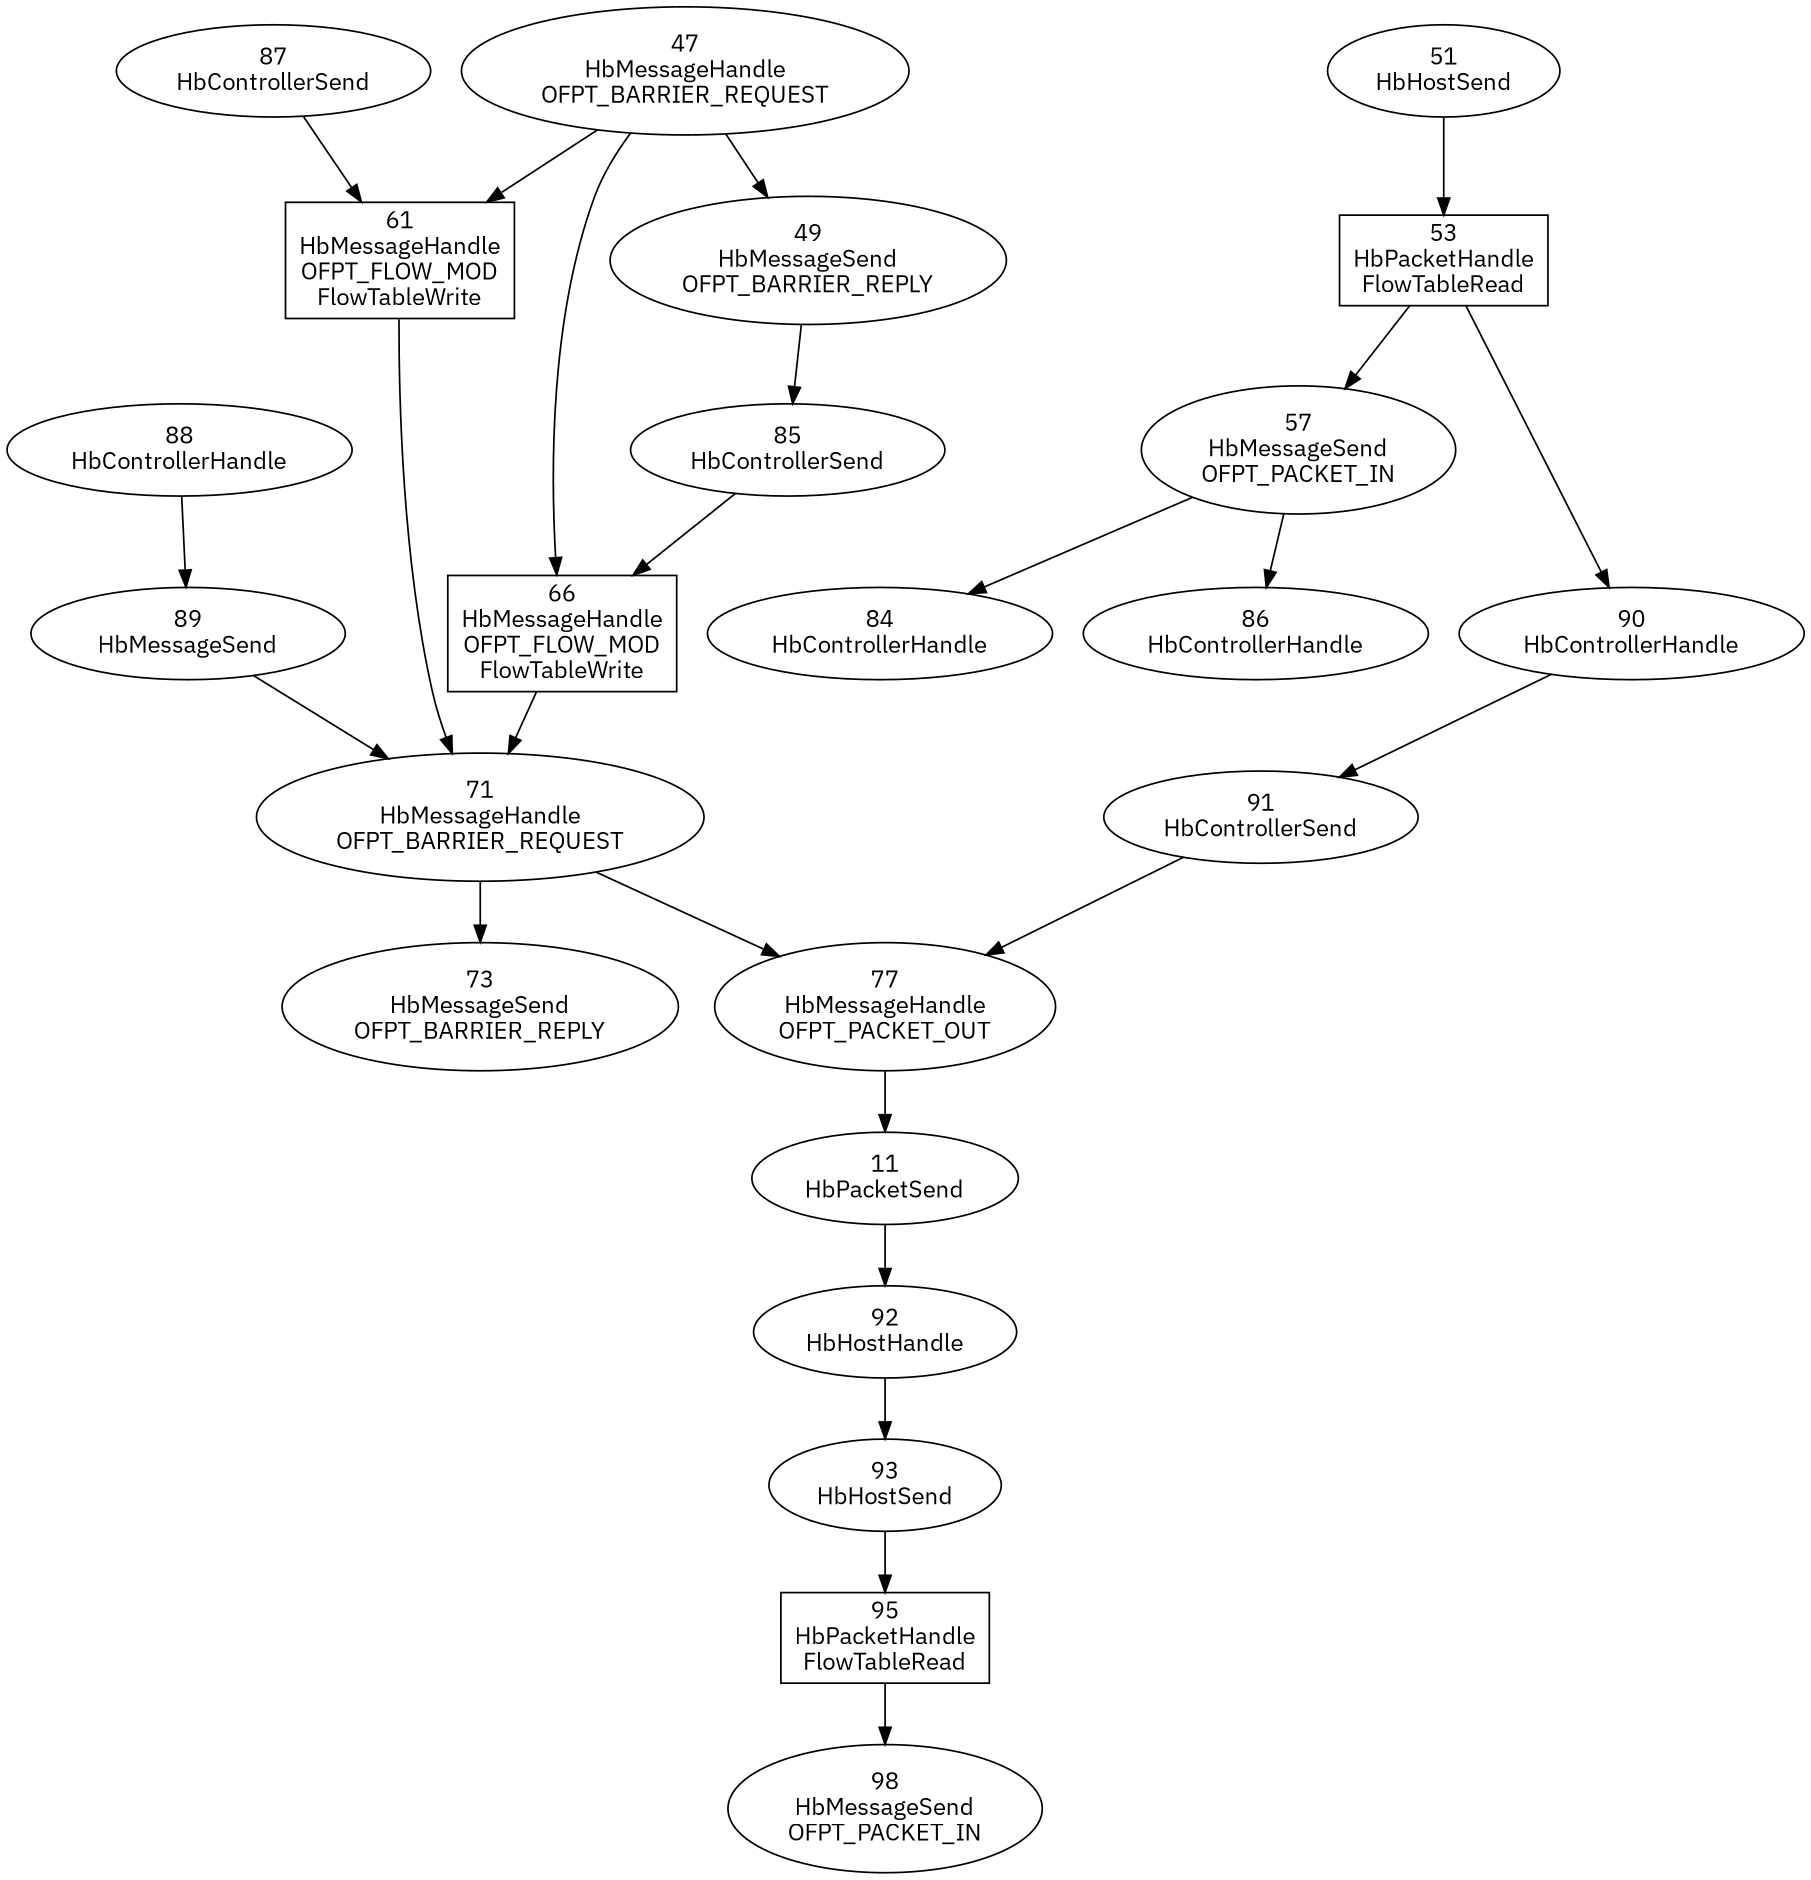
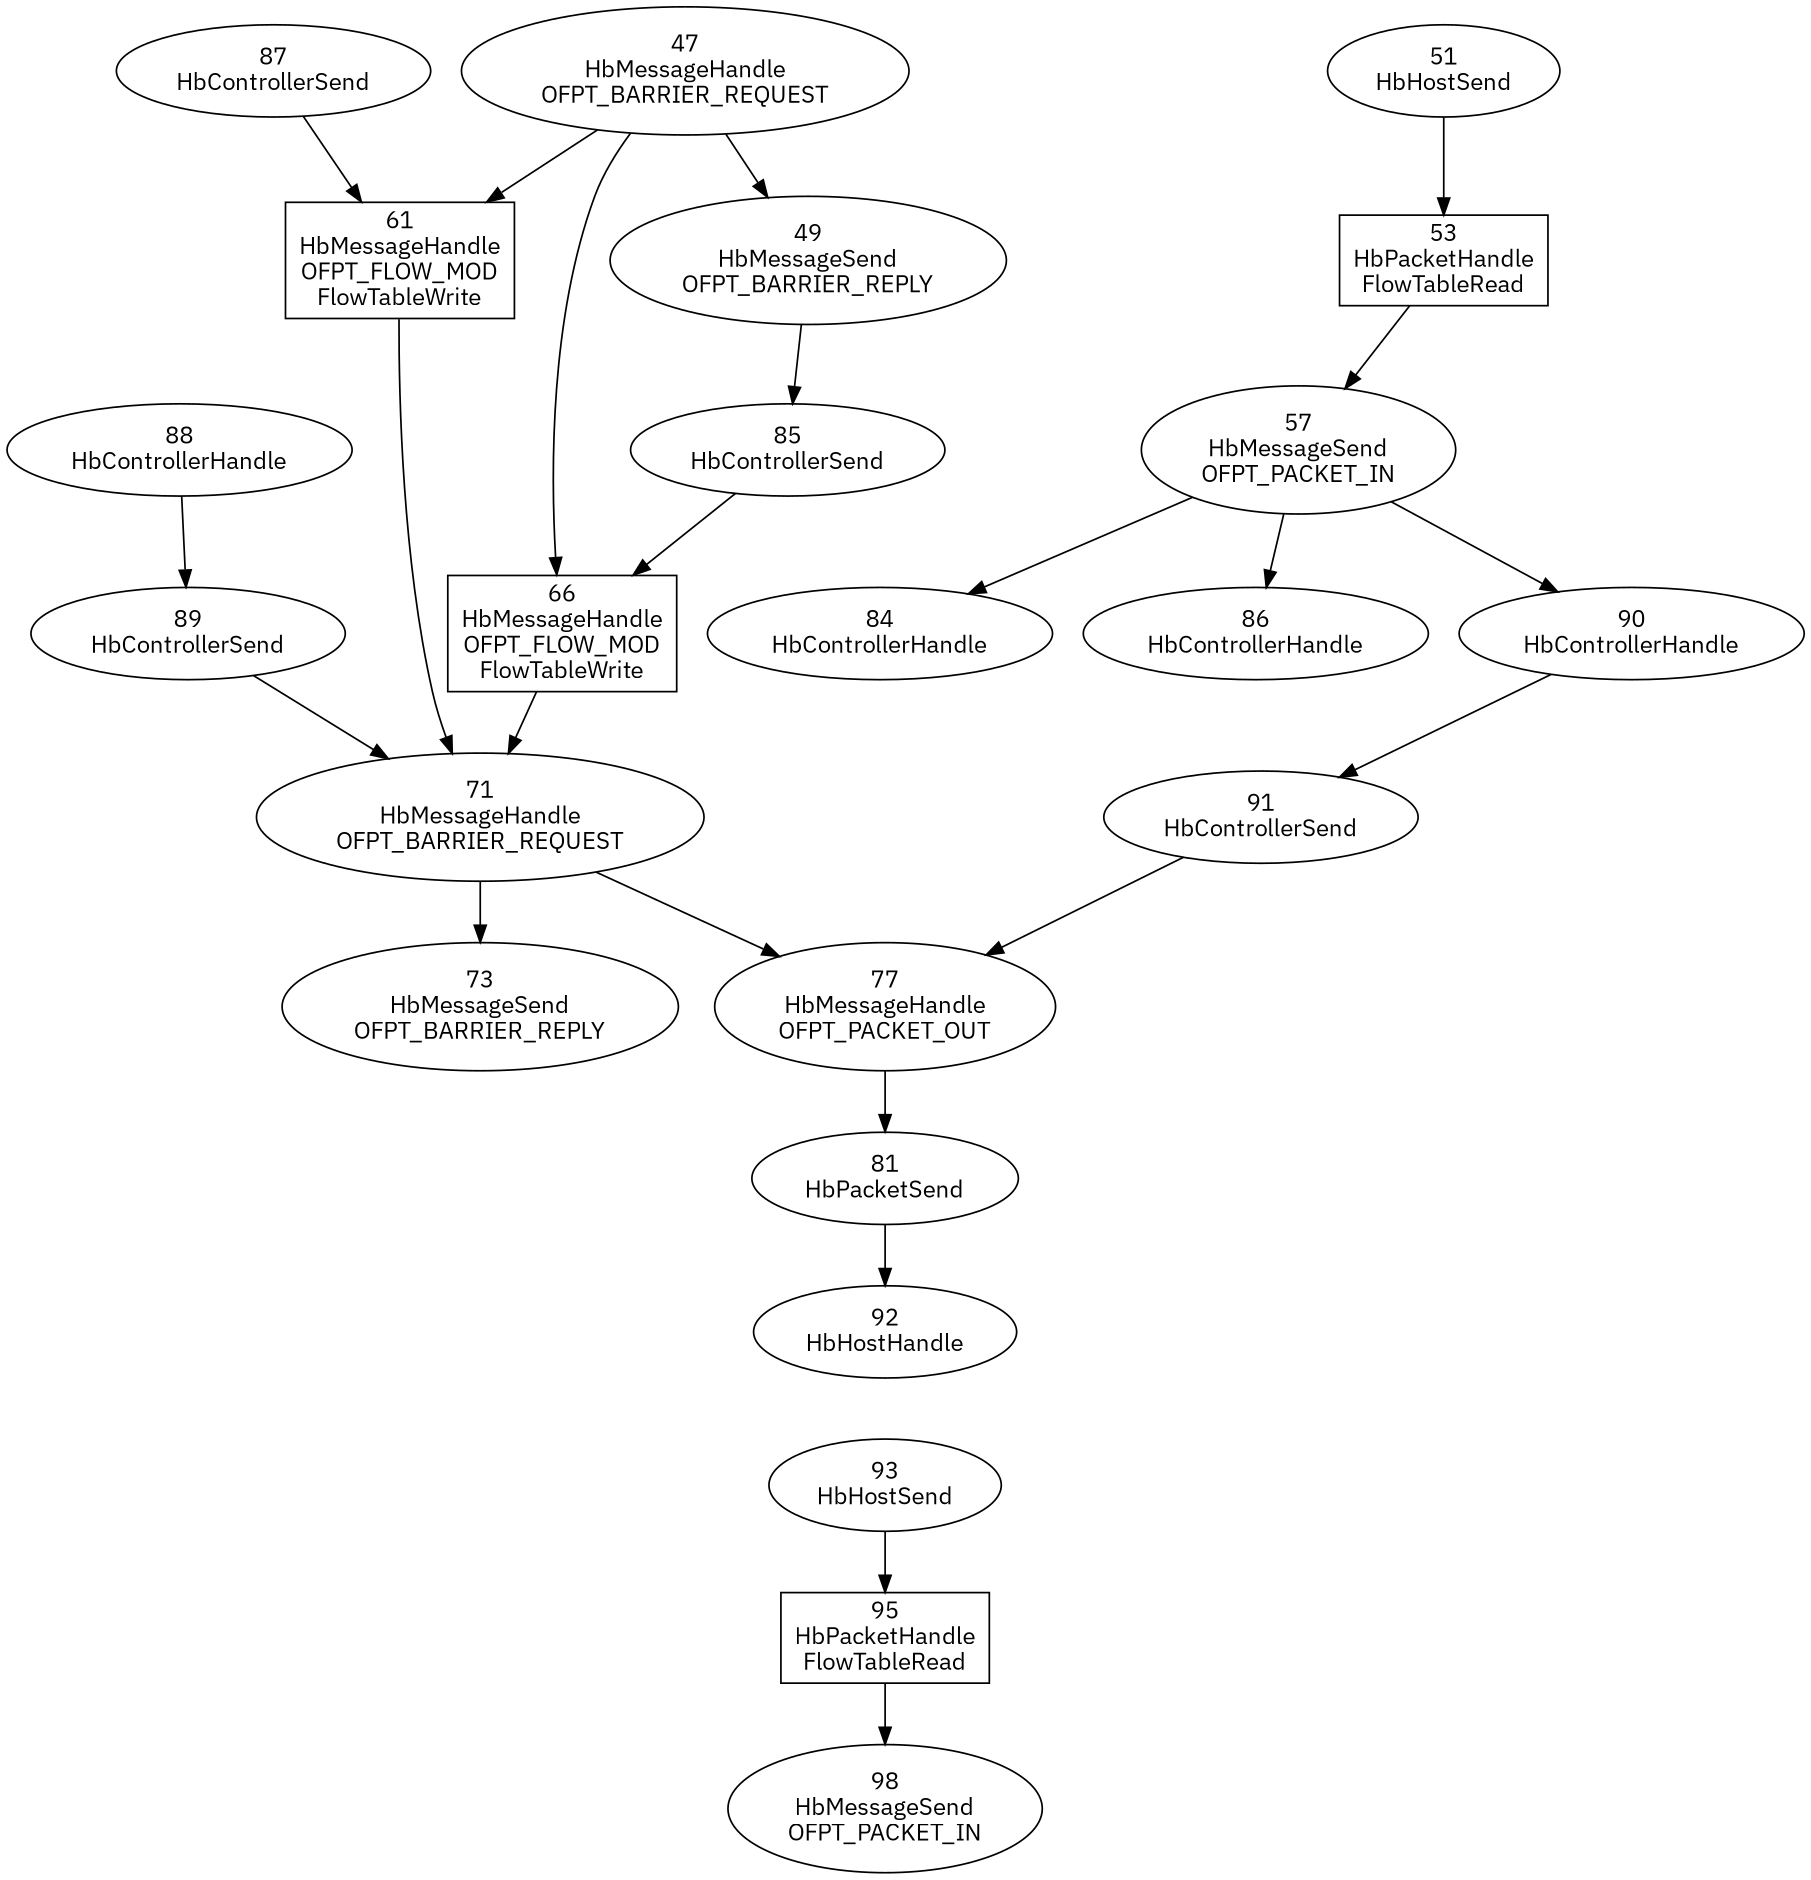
edge "53 HbPacketHandle FlowTableRead" -> "90 HbControllerHandle": now "57 HbMessageSend OFPT_PACKET_IN" -> "90 HbControllerHandle"
node "89 HbMessageSend": label "89 HbMessageSend" -> "89 HbControllerSend"
node "11 HbPacketSend": label "11 HbPacketSend" -> "81 HbPacketSend"
edge "92 HbHostHandle" -> "93 HbHostSend": removed
